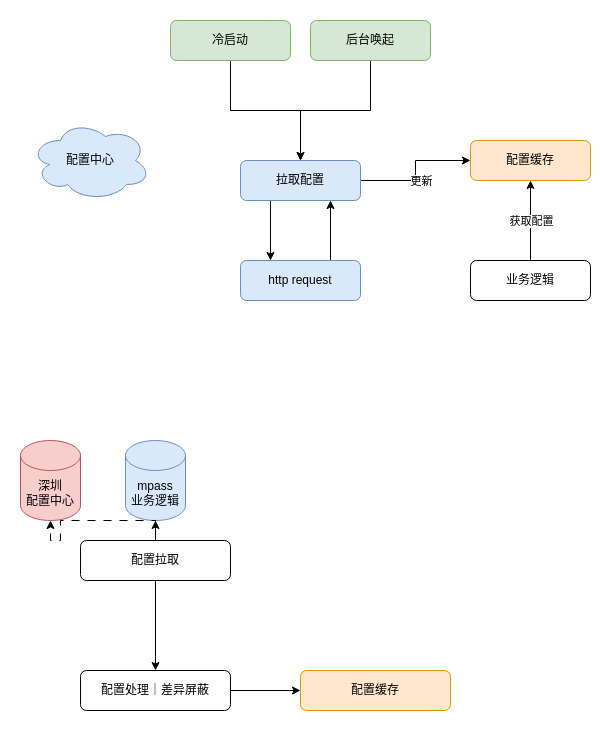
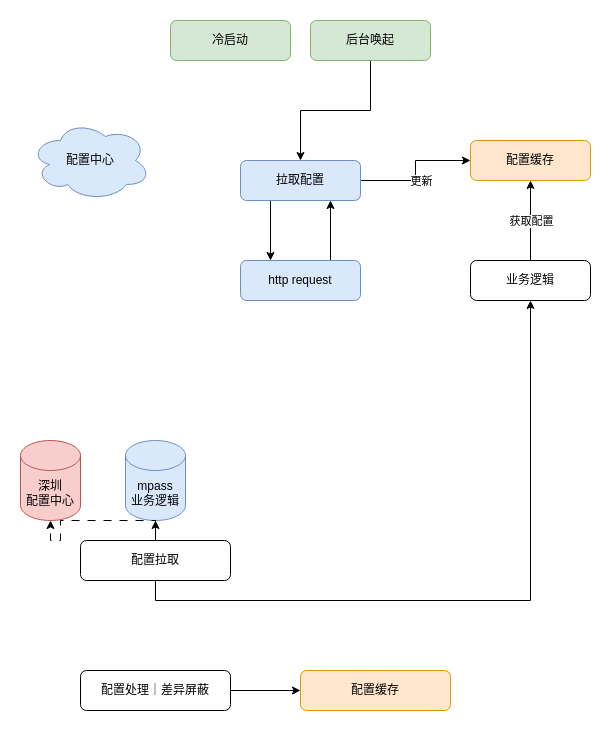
edge "冷启动" -> "拉取配置": removed
edge "配置拉取" -> "配置处理｜差异屏蔽": now "配置拉取" -> "业务逻辑"
